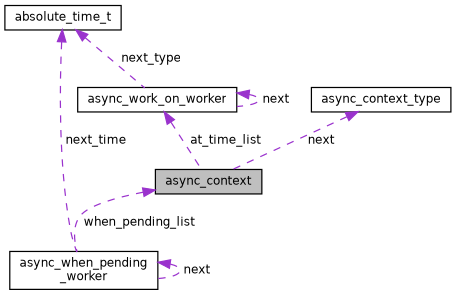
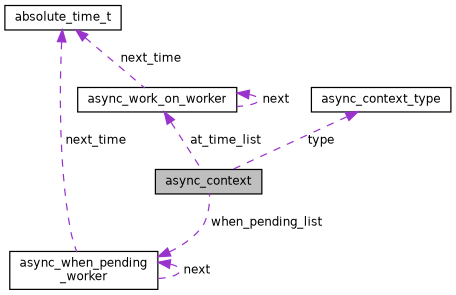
edge "async_work_on_worker" -> "absolute_time_t": label " next_type" -> " next_time"
edge "async_context" -> "async_context_type": label " next" -> " type"
edge "async_when_pending _worker" -> "async_context": reversed
